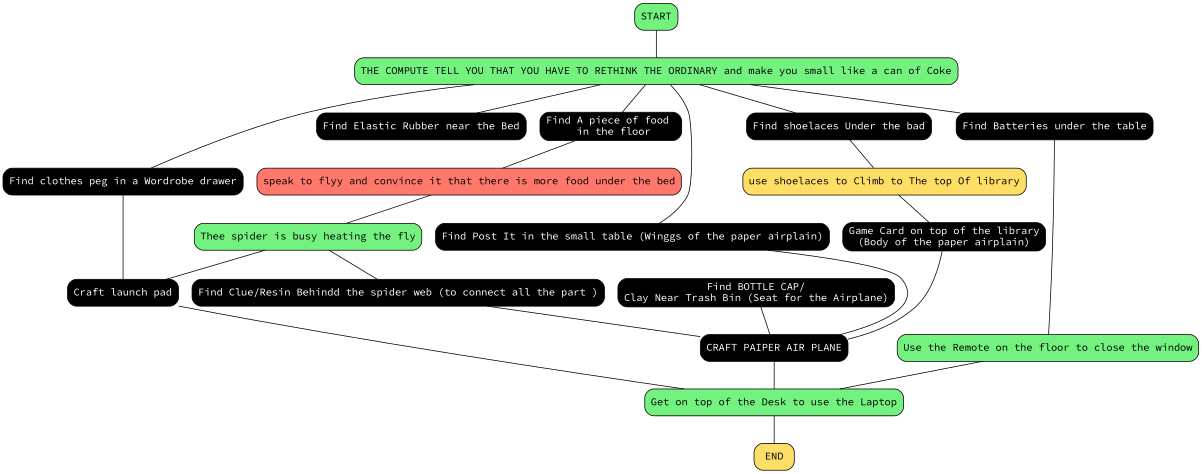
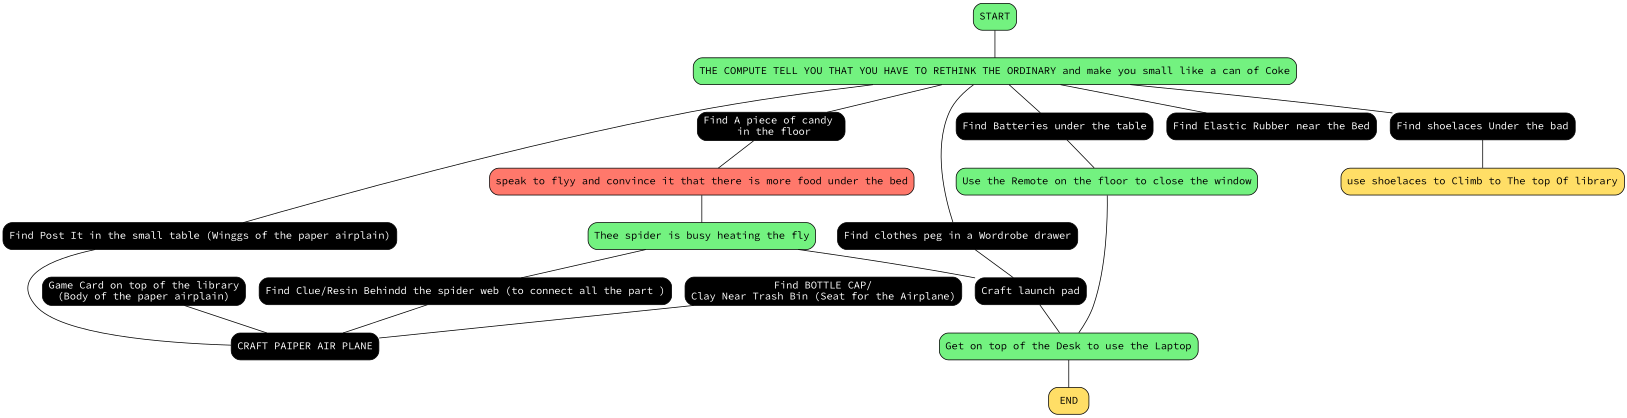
node "Find A piece of food in the floor": label "Find A piece of food in the floor" -> "Find A piece of candy in the floor"
edge "use shoelaces to Climb to The top Of library" -- "Game Card on top of the library (Body of the paper airplain)": removed
edge "CRAFT PAIPER AIR PLANE" -- "Get on top of the Desk to use the Laptop": removed
